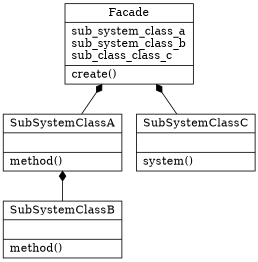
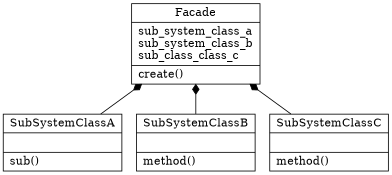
node "SubSystemClassA": text "method()" -> "sub()"
node "SubSystemClassC": text "system()" -> "method()"
edge "SubSystemClassB" -> "SubSystemClassA": now "SubSystemClassB" -> "Facade"
